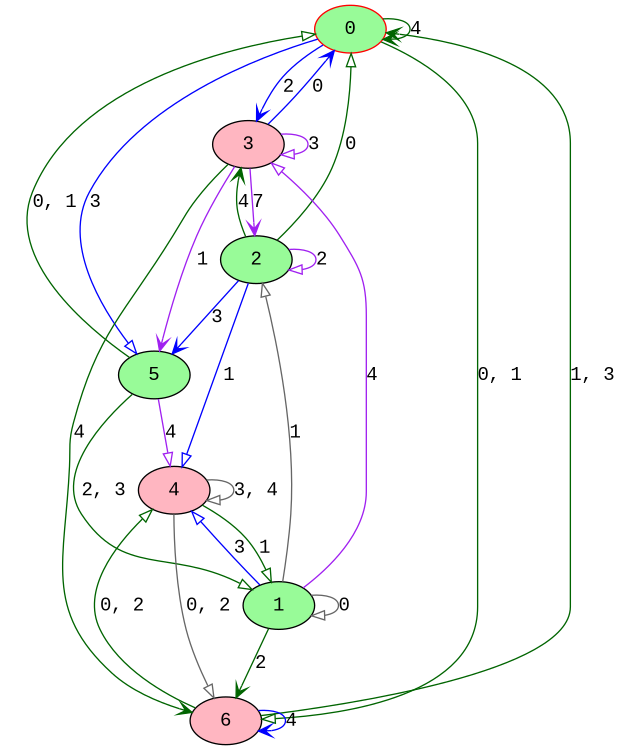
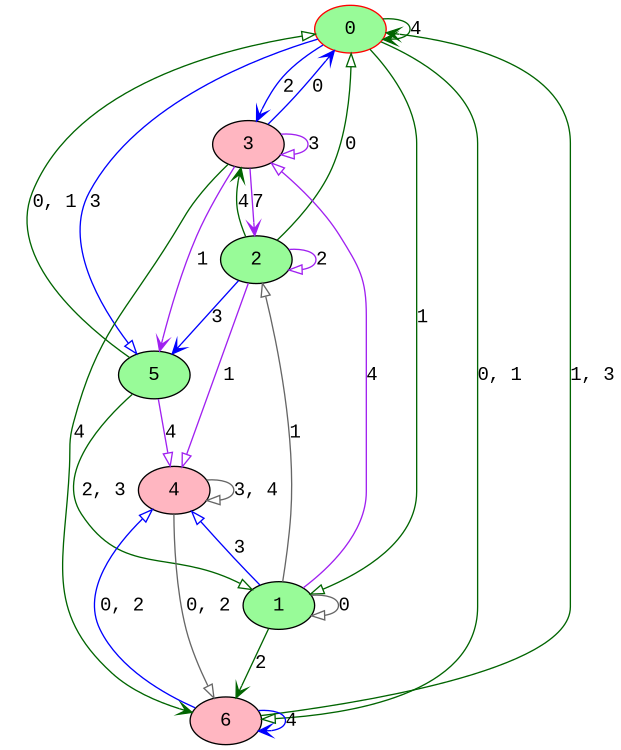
edge "2" -> "4": color blue -> purple
edge "4" -> "1": now "0" -> "1"
edge "6" -> "4": color darkgreen -> blue
